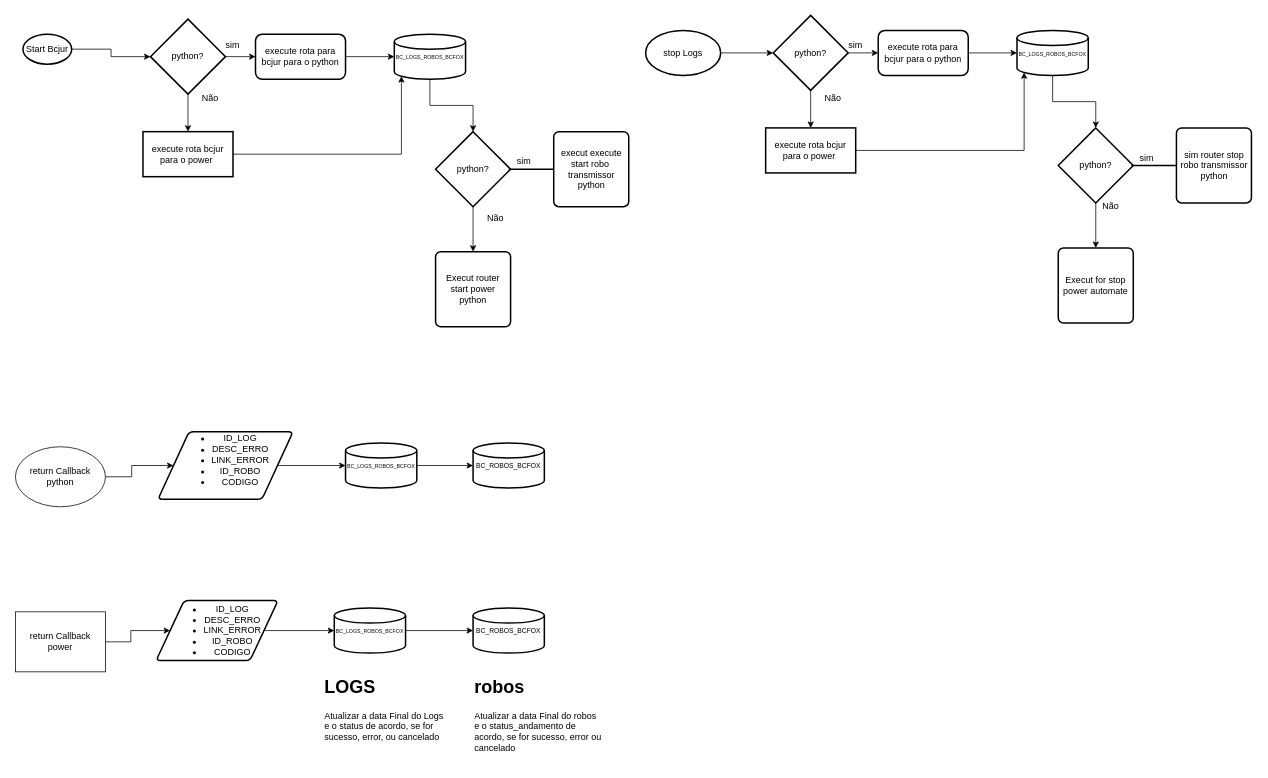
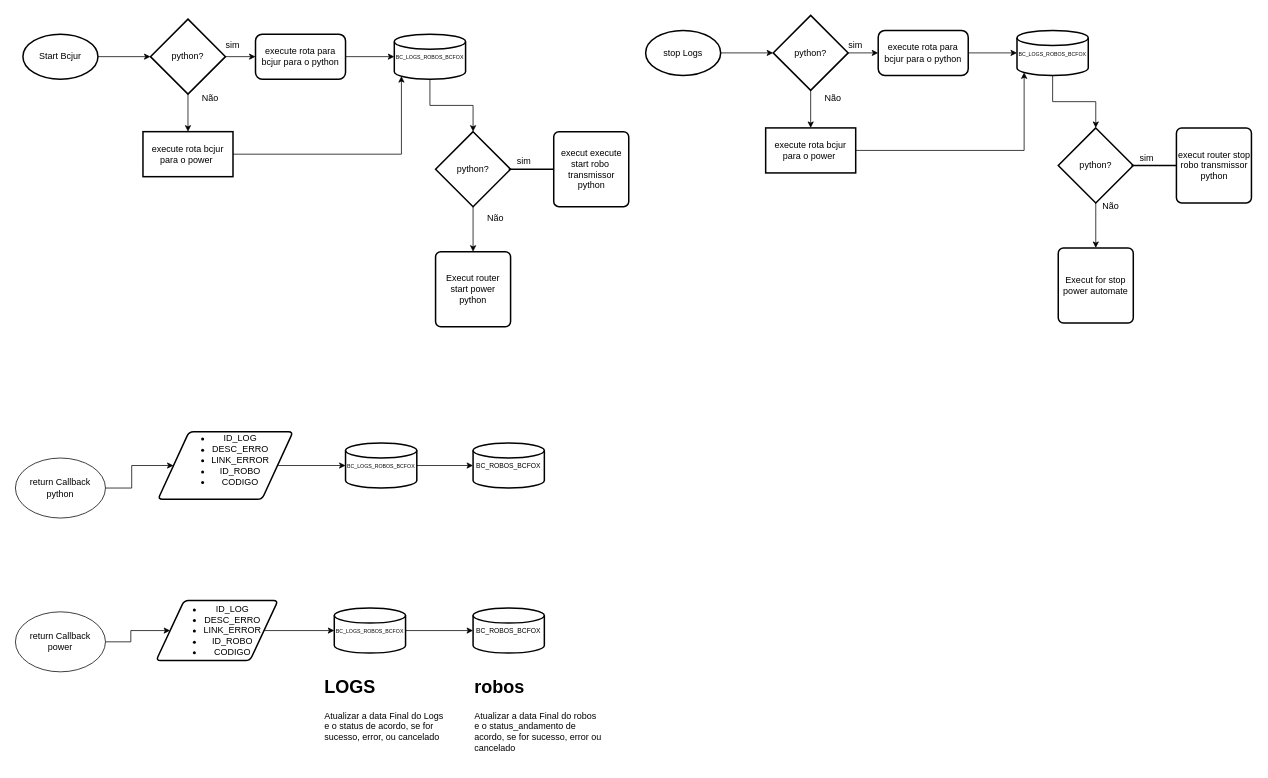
node "Start Bcjur": size 49x30 -> 75x45
node "sim router stop robo transmissor python": label "sim router stop robo transmissor python" -> "execut router stop robo transmissor python"
node "return Callback python": moved (60, 477) -> (60, 488)
node "return Callback power": shape rectangle -> ellipse
